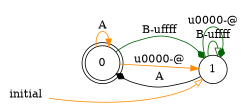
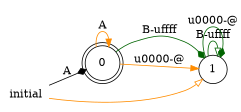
edge "1" -> "0": now "initial" -> "0"
